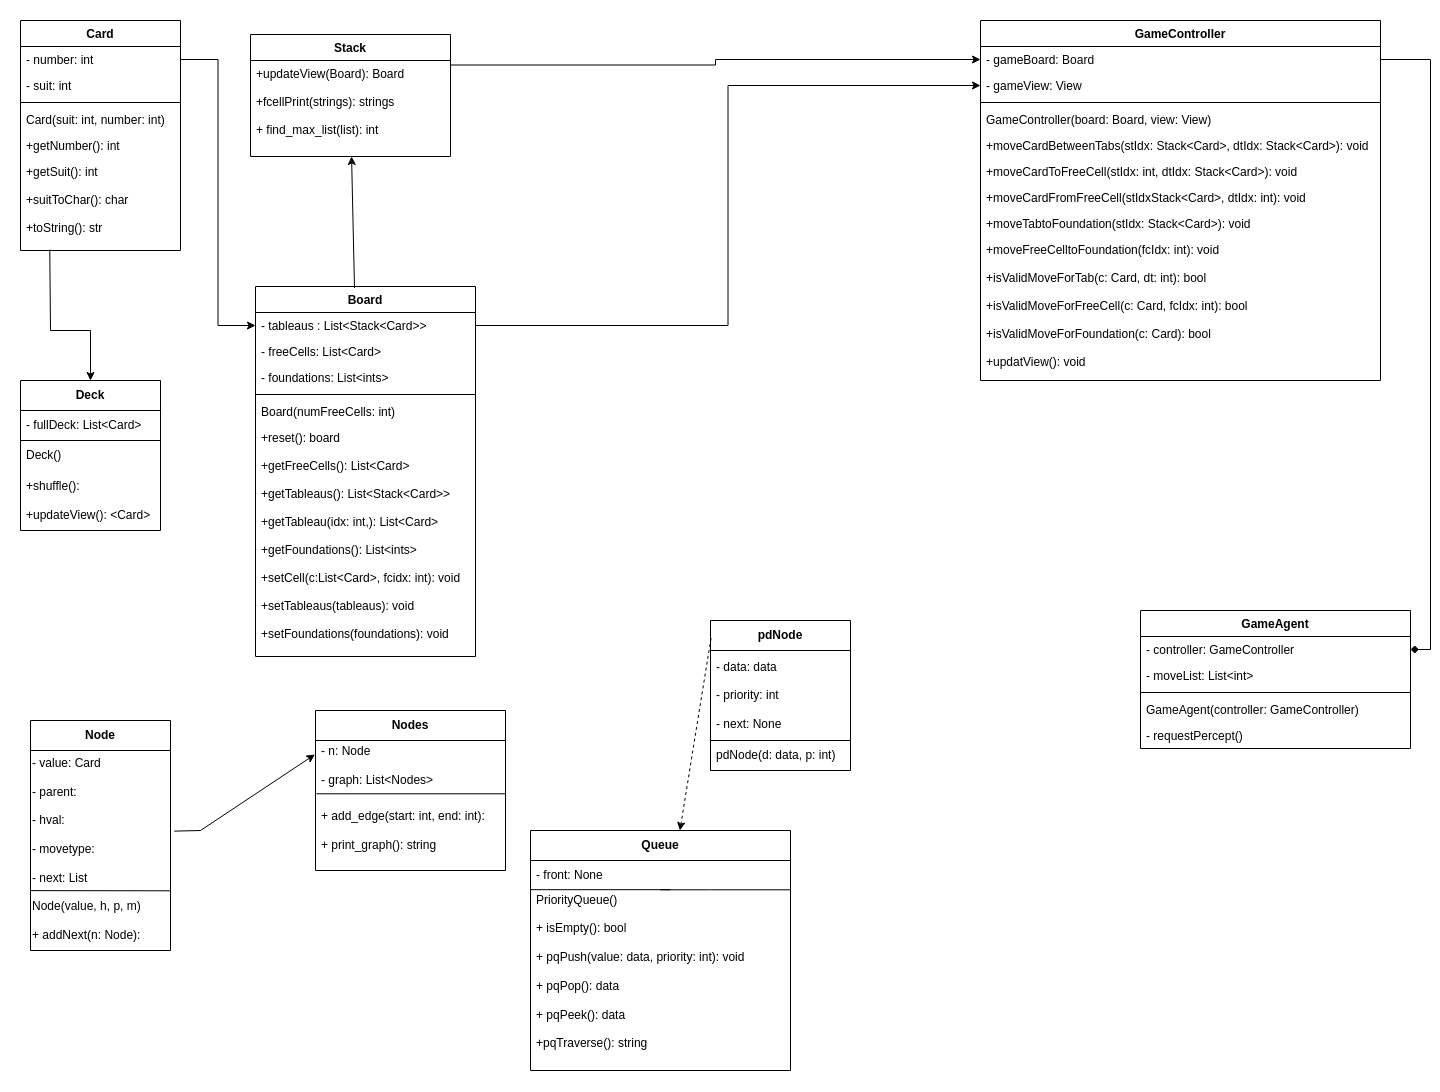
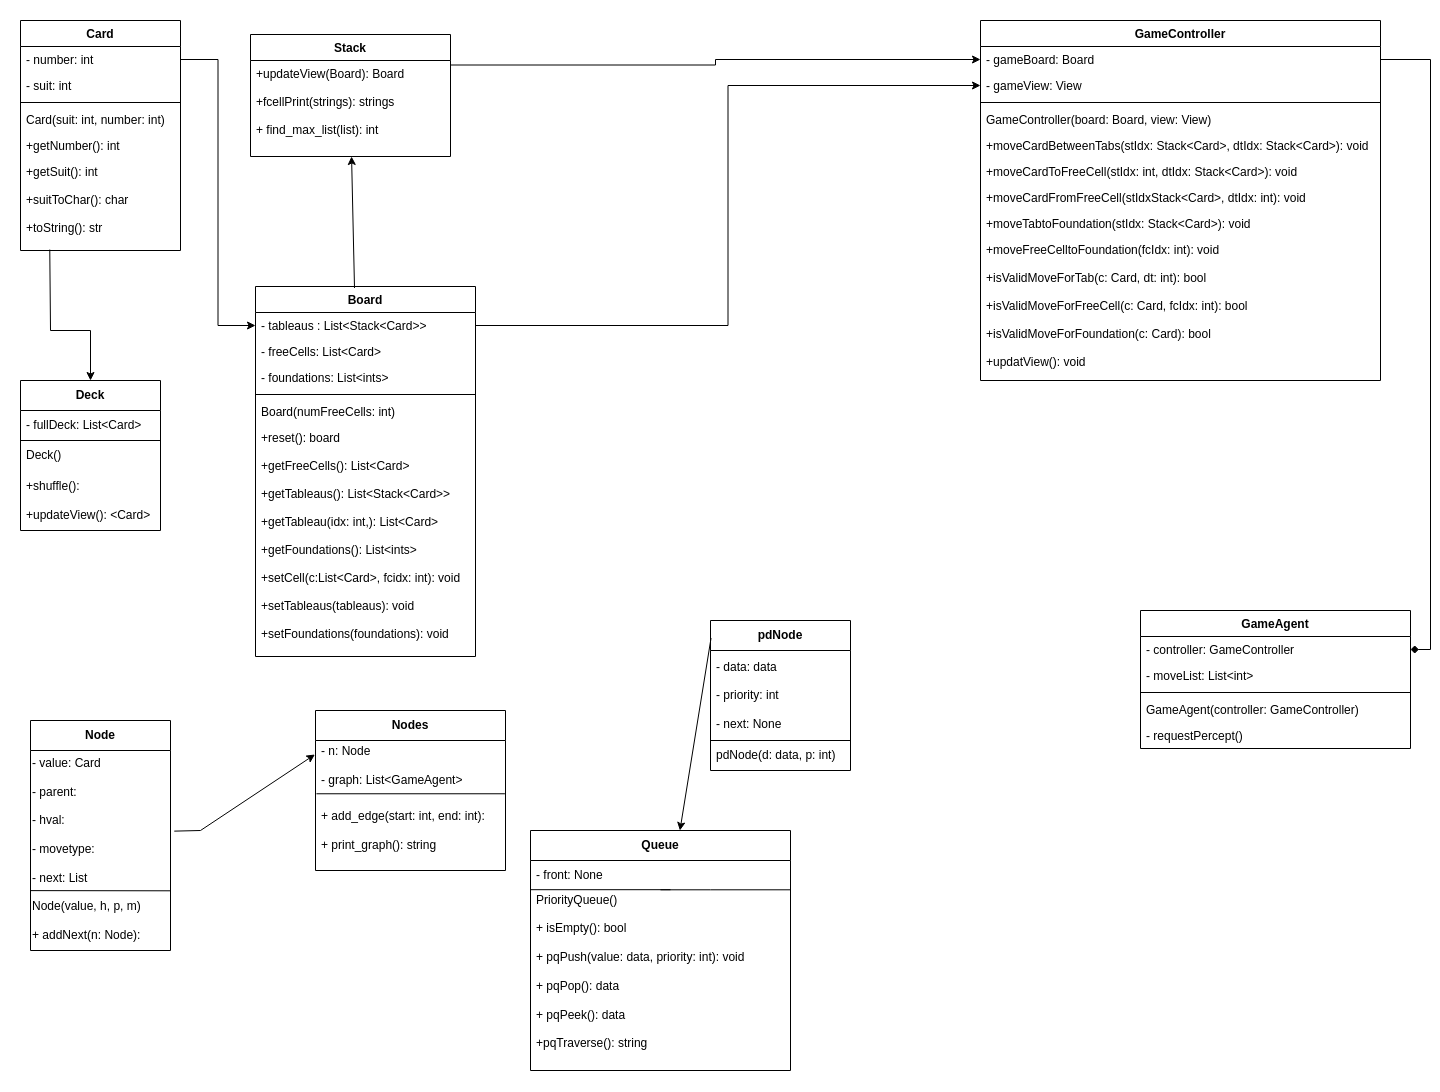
edge "pdNode" -> "Queue": style dashed -> solid
node "- n: Node - graph: List<Nodes>": label "- n: Node - graph: List<Nodes>" -> "- n: Node - graph: List<GameAgent>"
